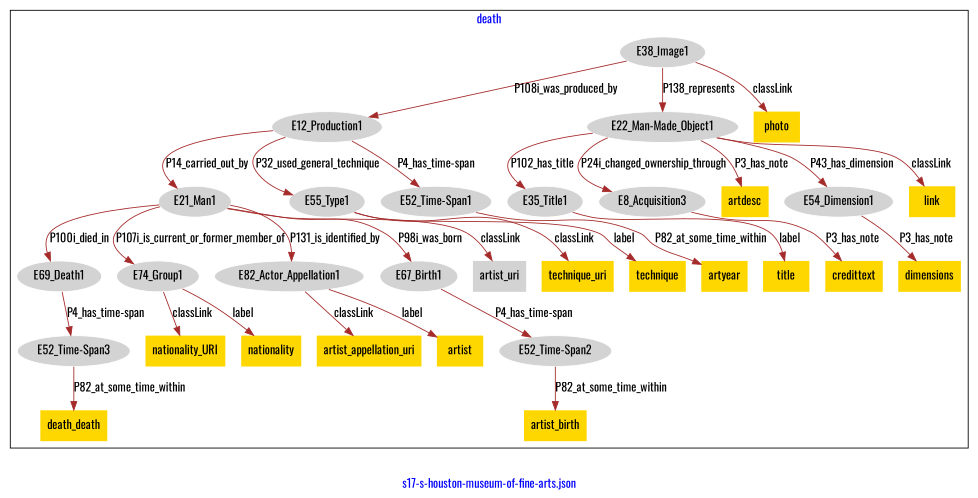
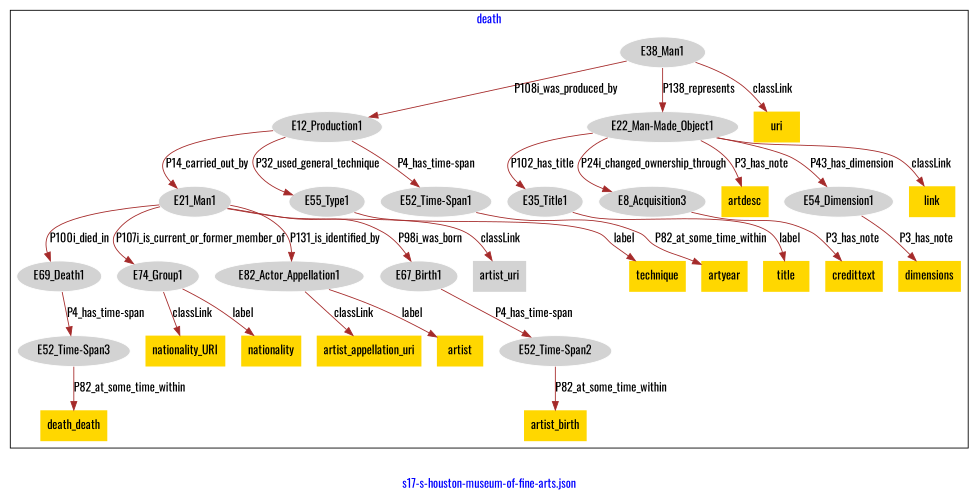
node "E38_Image1": label "E38_Image1" -> "E38_Man1"
node "photo": label "photo" -> "uri"
node "technique_uri": removed
